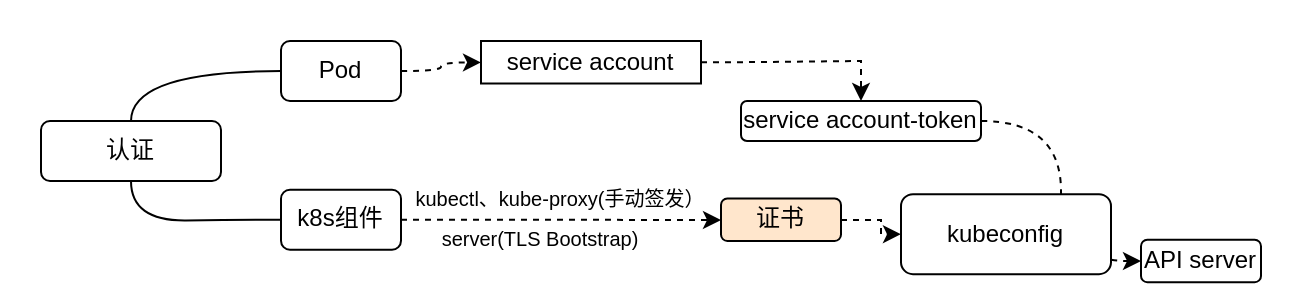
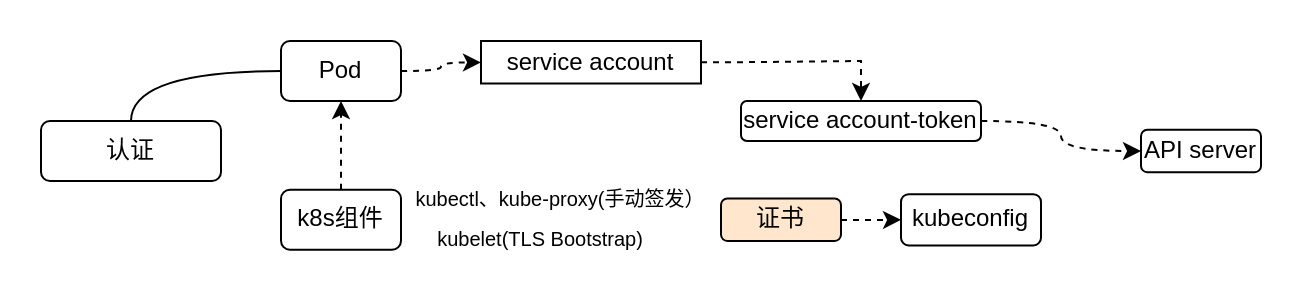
edge "认证" -- "k8s组件": removed
edge "k8s组件" -> "证书": now "k8s组件" -> "Pod"
node "kubeconfig": size 210x80 -> 140x51
node "server(TLS Bootstrap)": label "server(TLS Bootstrap)" -> "kubelet(TLS Bootstrap)"
node "API server": moved (1201, 261) -> (1201, 151)
